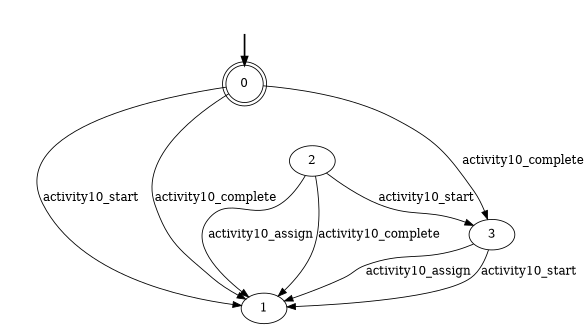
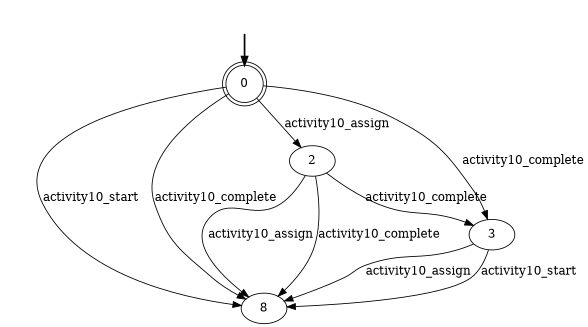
edge "0" -> "2": added, label "activity10_assign"
edge "2" -> "3": label "activity10_start" -> "activity10_complete"
node "1": label "1" -> "8"
